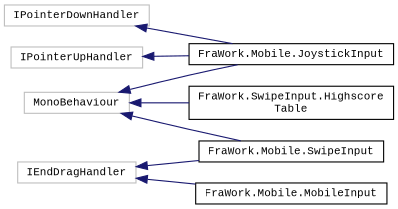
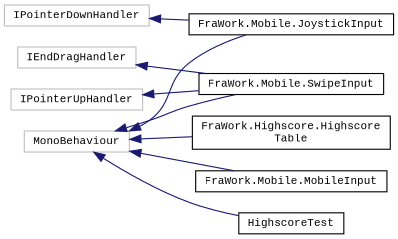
edge "FraWork.Mobile.JoystickInput" -> "IPointerUpHandler": now "FraWork.Mobile.SwipeInput" -> "IPointerUpHandler"
node "FraWork.SwipeInput.Highscore Table": label "FraWork.SwipeInput.Highscore Table" -> "FraWork.Highscore.Highscore Table"
edge "FraWork.Mobile.MobileInput" -> "IEndDragHandler": now "FraWork.Mobile.MobileInput" -> "MonoBehaviour"
node "HighscoreTest": added
